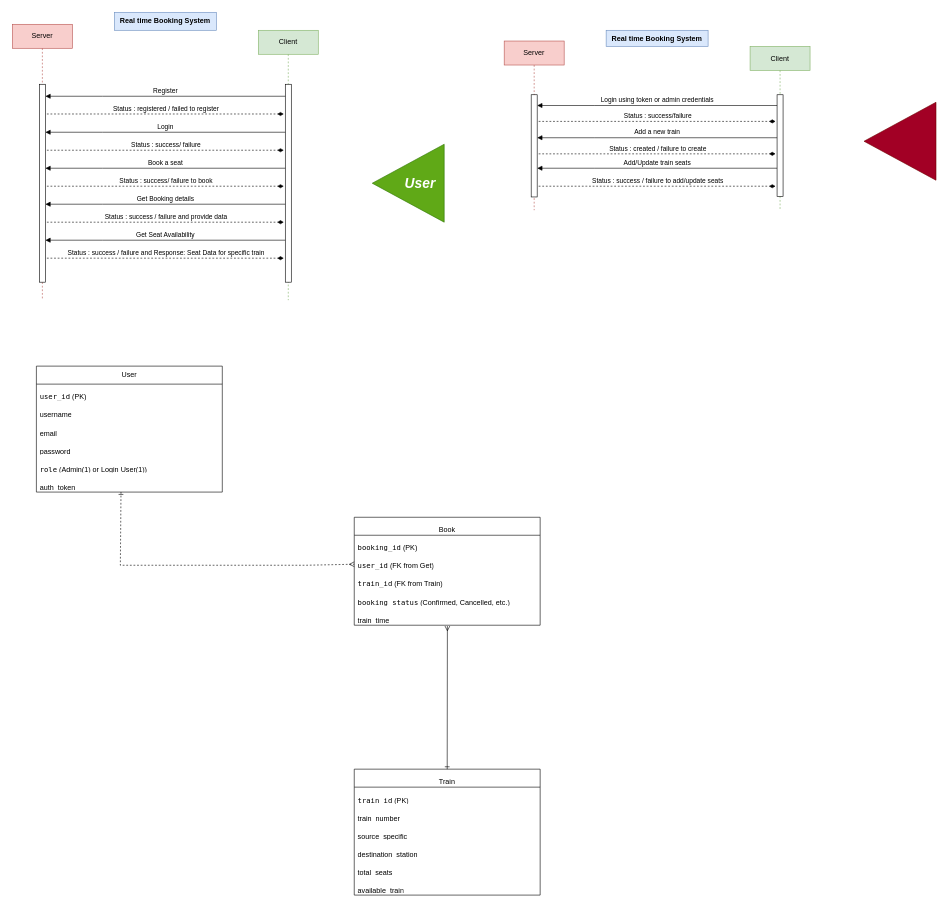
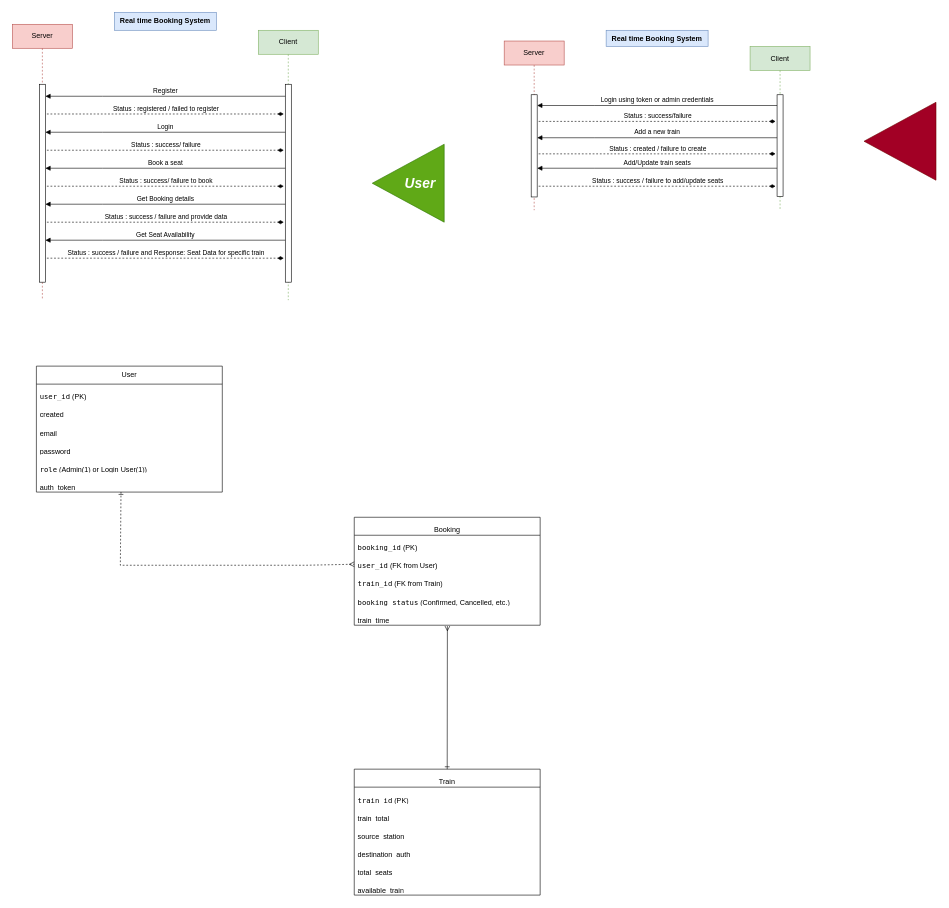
node "username": label "username" -> "created"
node "Book": label "Book" -> "Booking"
node "user_id (FK from Get)": label "user_id (FK from Get)" -> "user_id (FK from User)"
node "train_number": label "train_number" -> "train_total"
node "source_specific": label "source_specific" -> "source_station"
node "destination_station": label "destination_station" -> "destination_auth"
